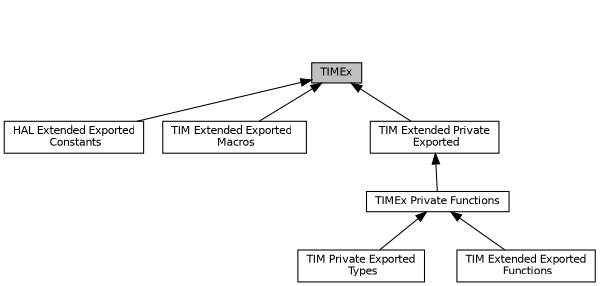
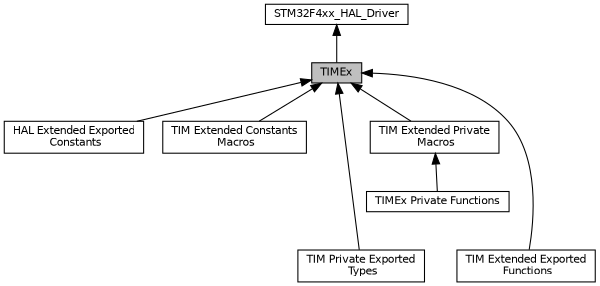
node "STM32F4xx_HAL_Driver": added
node "TIM Extended Exported Macros": label "TIM Extended Exported Macros" -> "TIM Extended Constants Macros"
node "TIM Extended Private Exported": label "TIM Extended Private Exported" -> "TIM Extended Private Macros"
edge "TIM Private Exported Types" -> "TIMEx Private Functions": now "TIM Private Exported Types" -> "TIMEx"
edge "TIM Extended Exported Functions" -> "TIMEx Private Functions": now "TIM Extended Exported Functions" -> "TIMEx"
